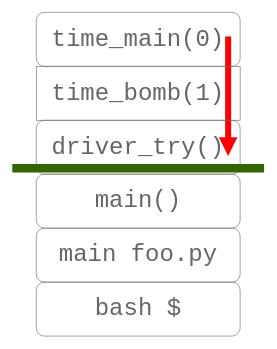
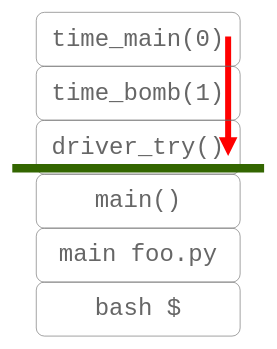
node "time_bomb(1)": shape rectangle -> rounded rectangle
